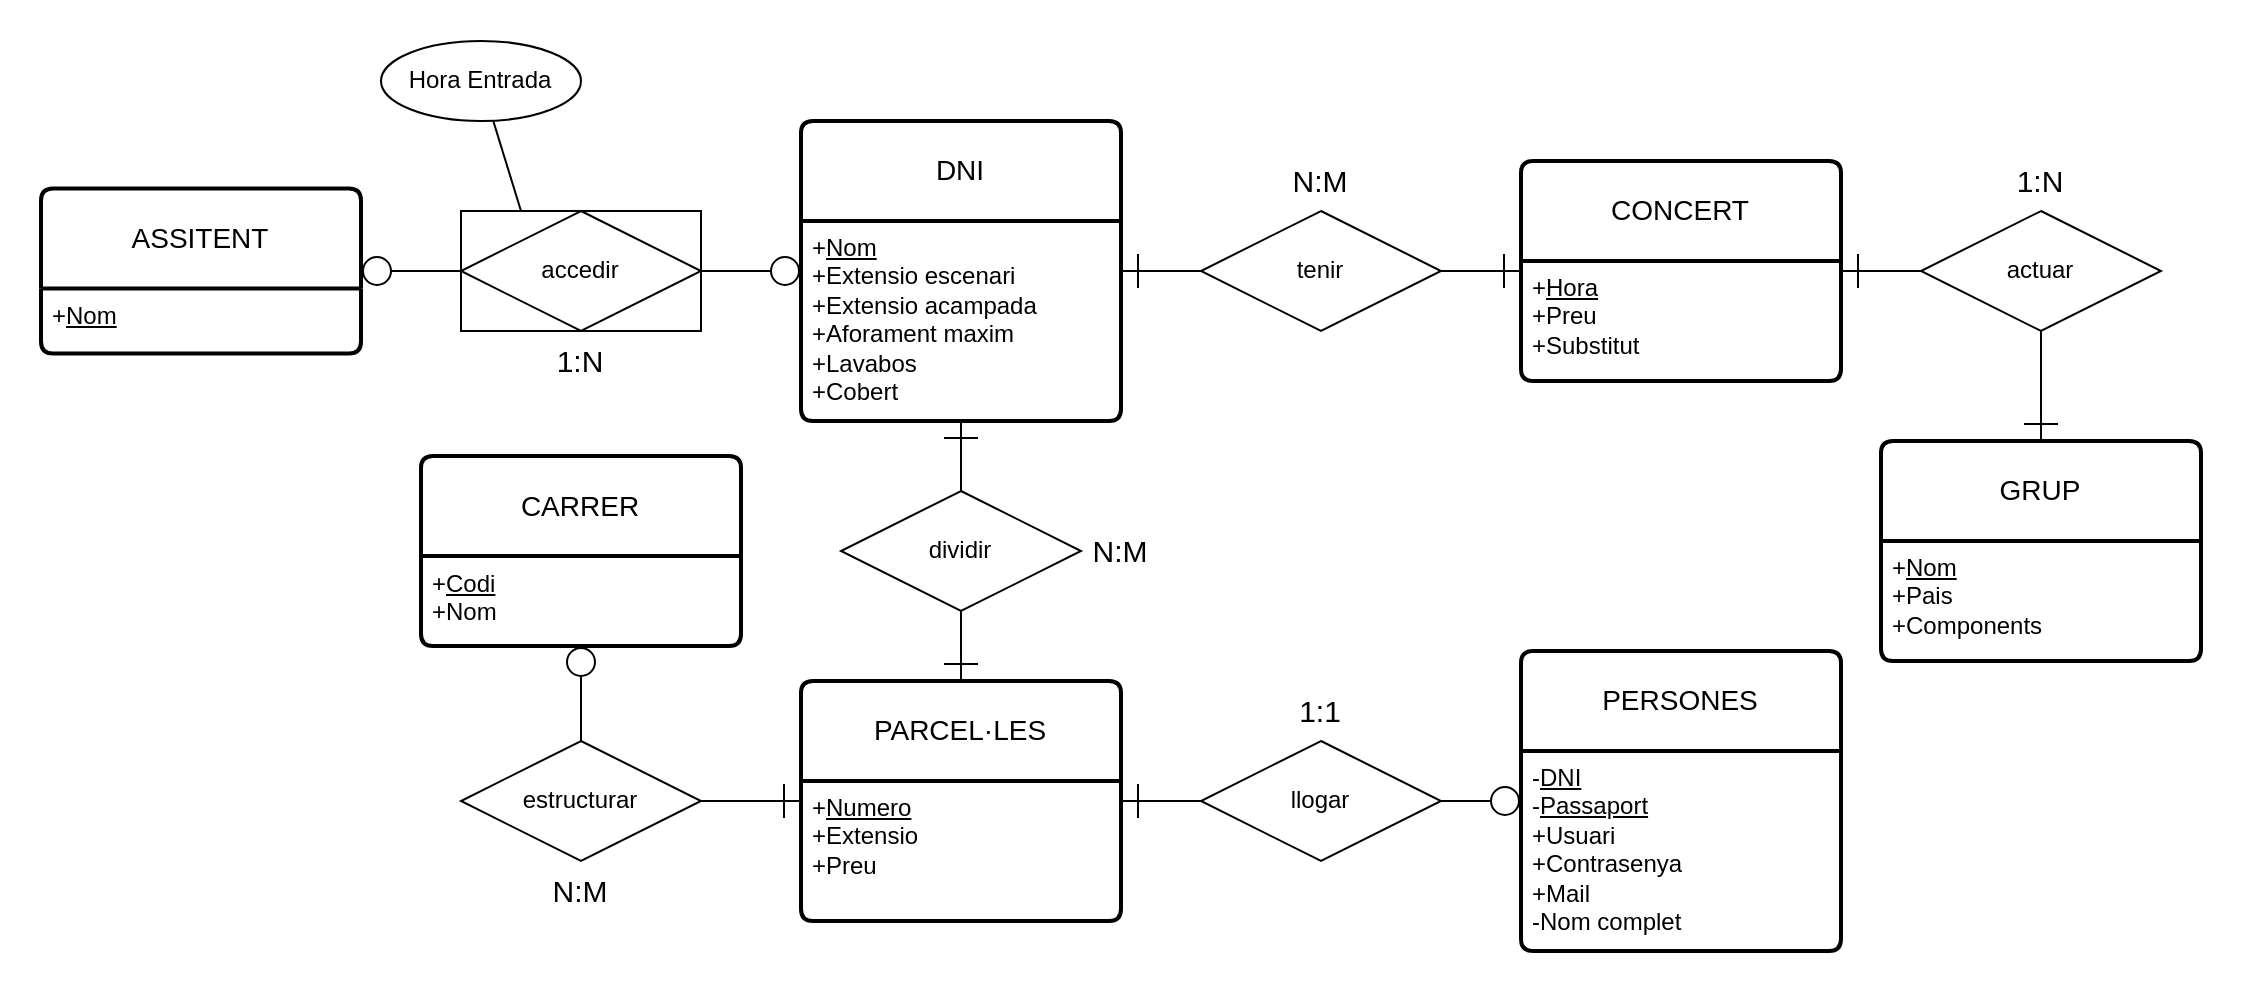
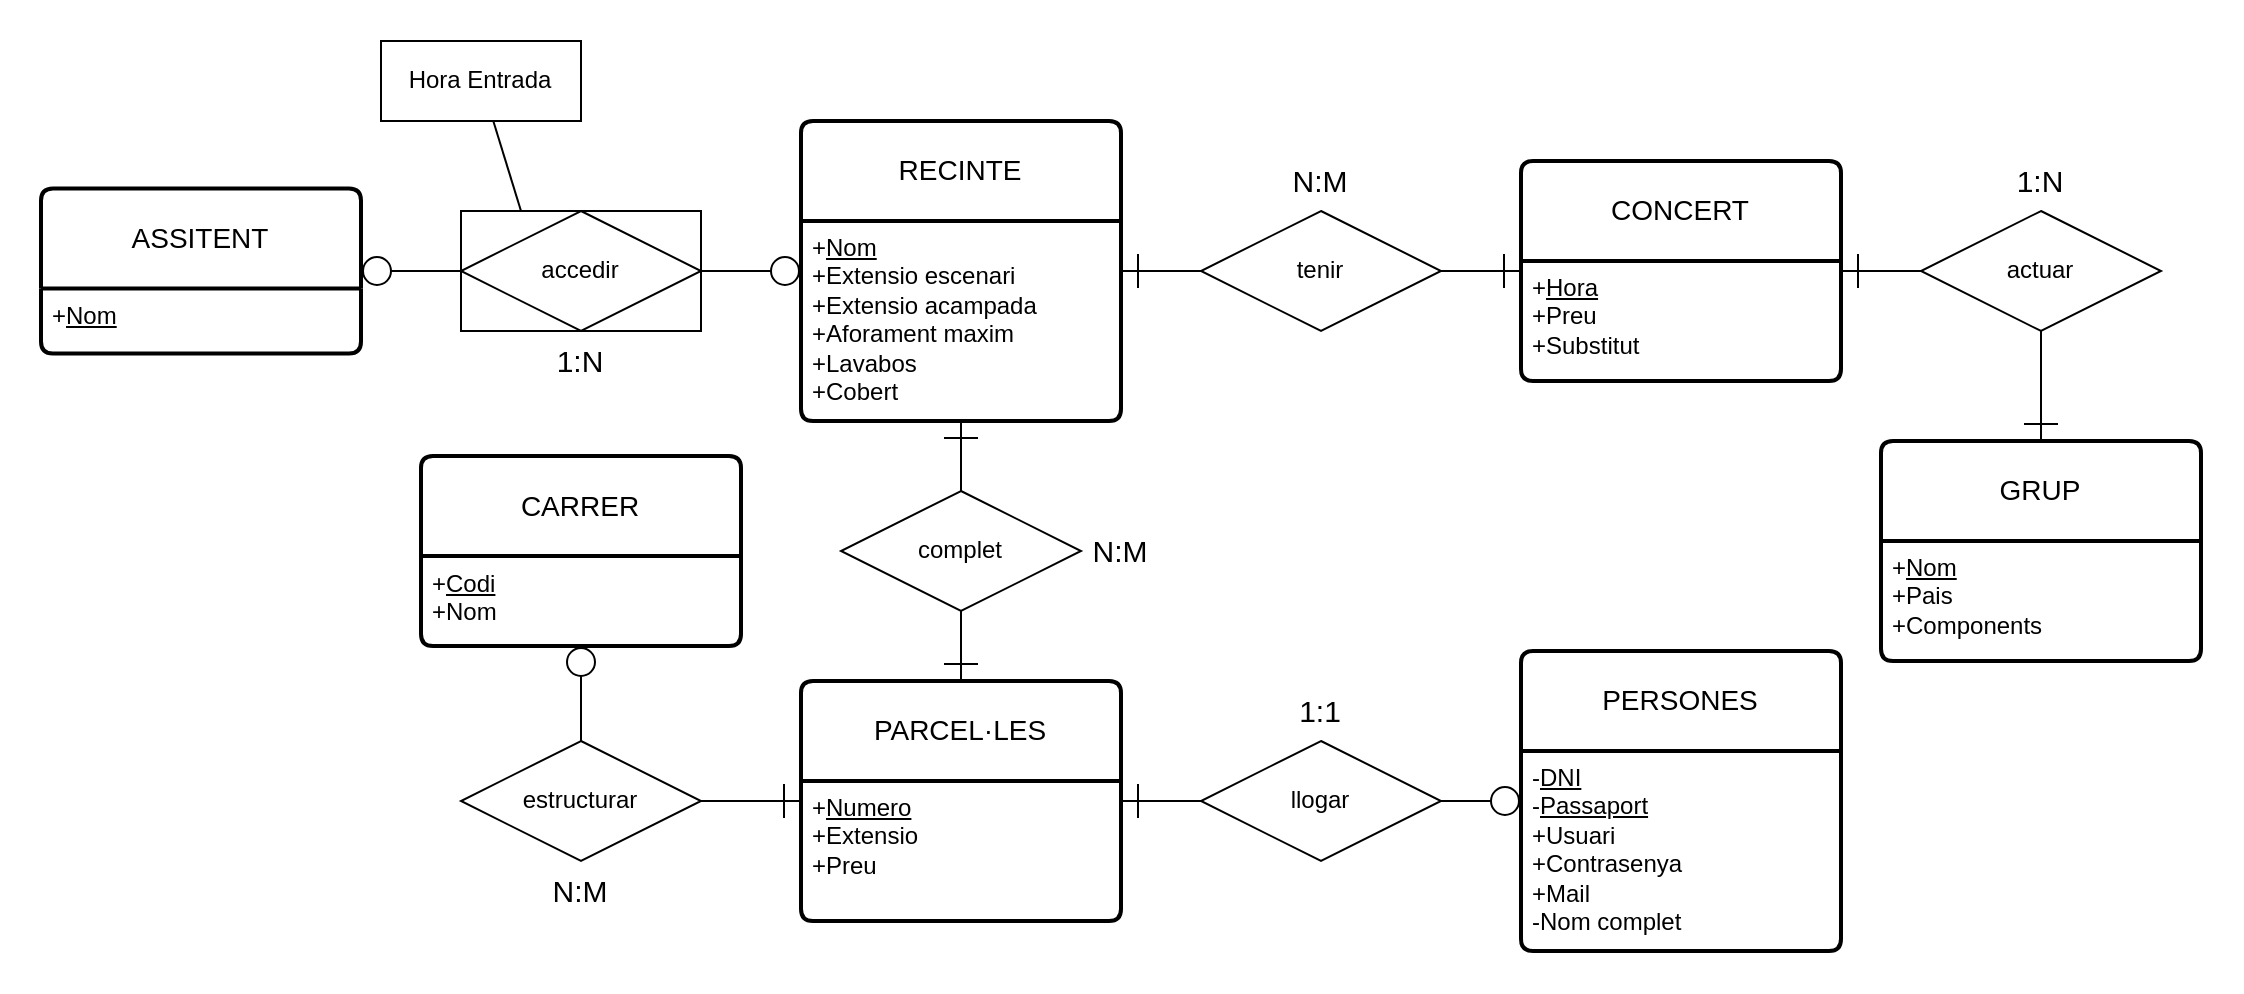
node "Hora Entrada": shape ellipse -> rectangle
node "DNI": label "DNI" -> "RECINTE"
node "dividir": label "dividir" -> "complet"
